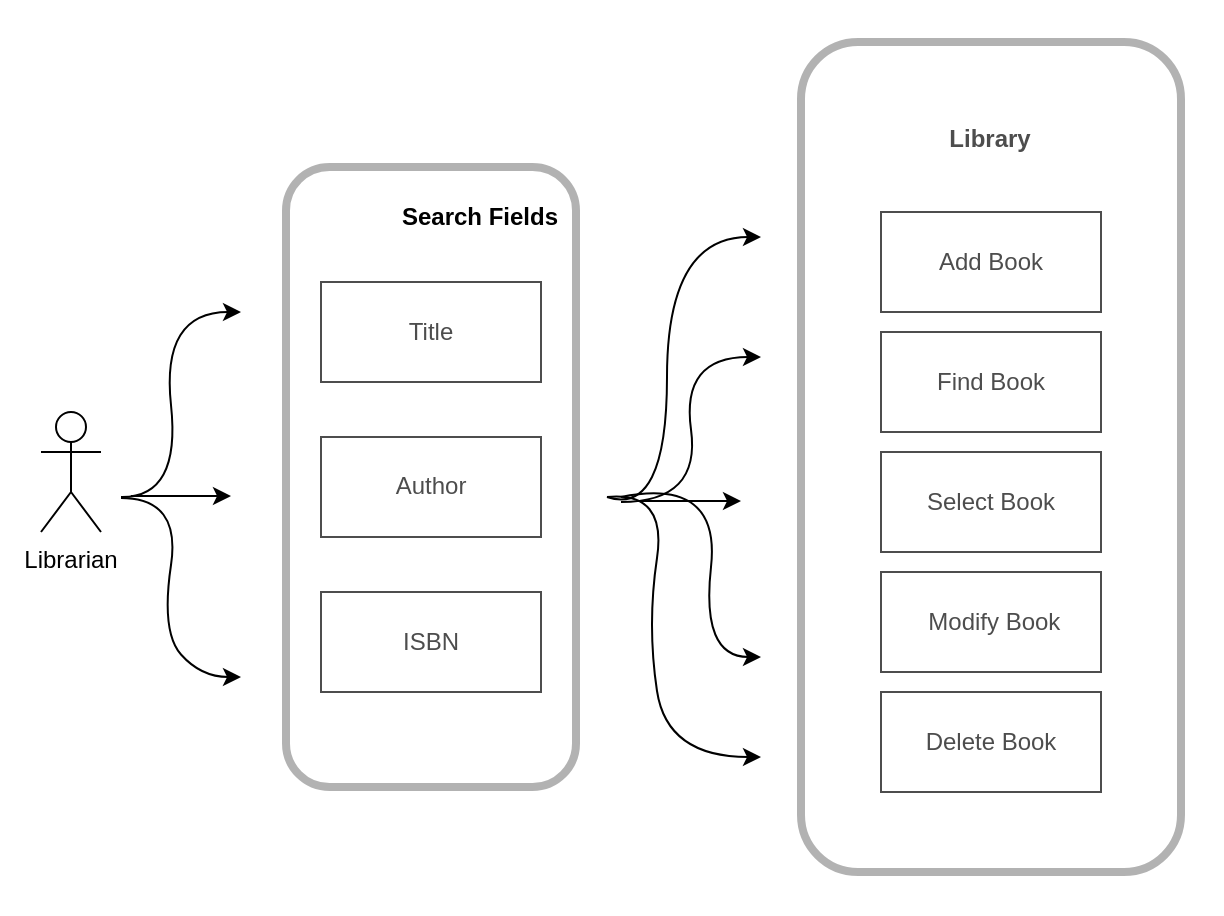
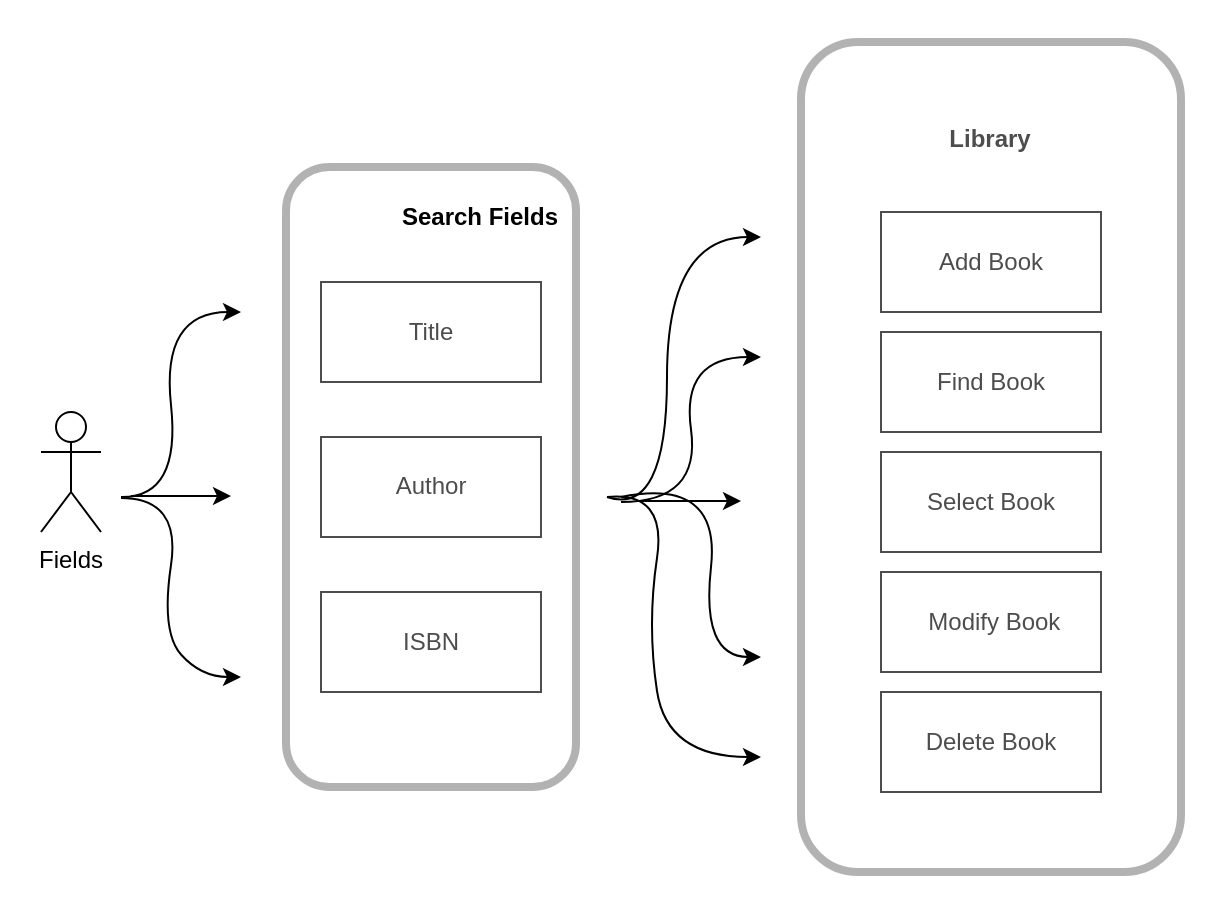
node "Librarian": label "Librarian" -> "Fields"
